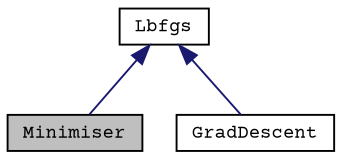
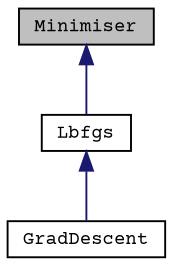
edge "Minimiser" -> "Lbfgs": reversed
